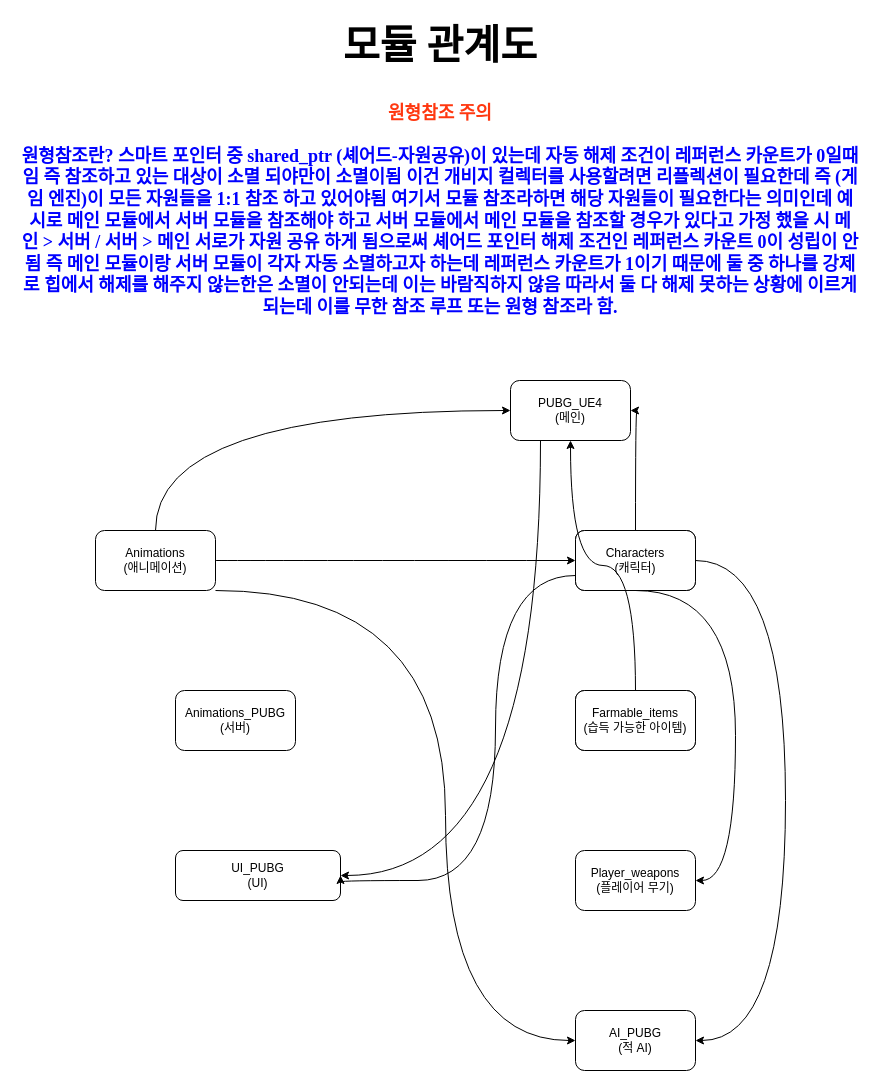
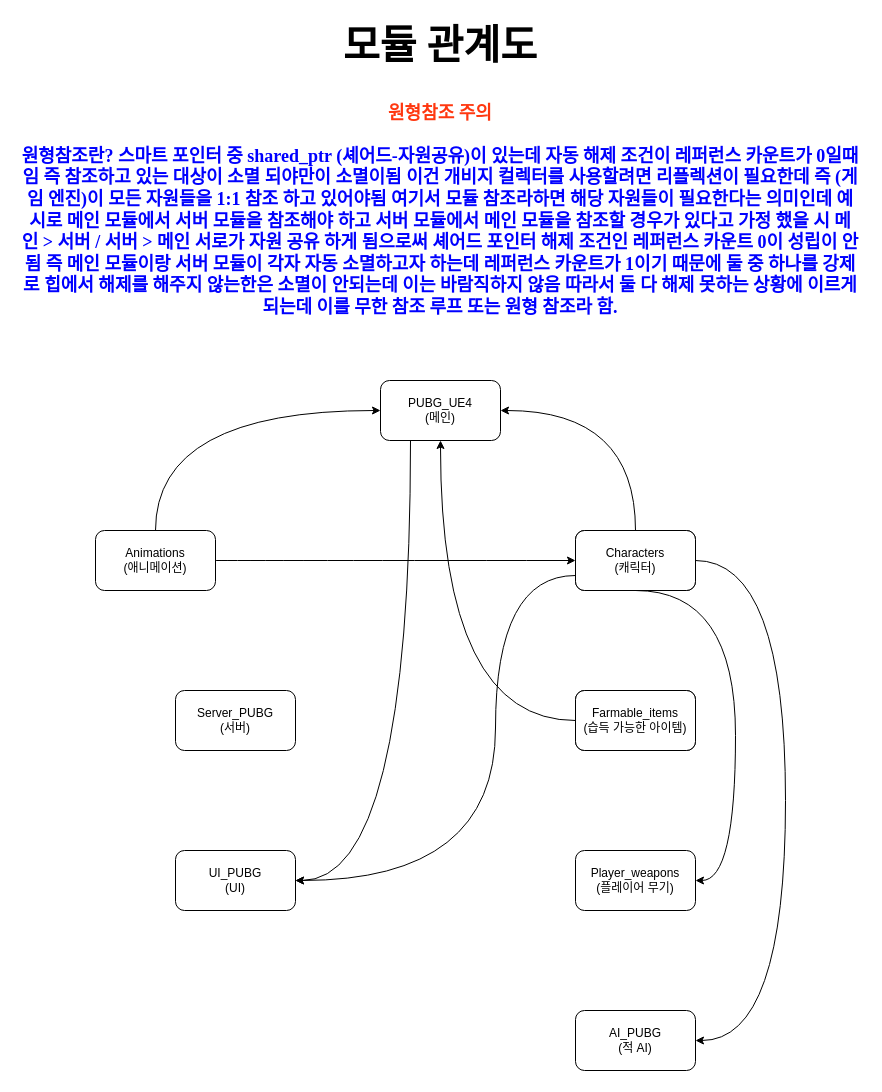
node "PUBG_UE4 (메인)": moved (571, 411) -> (441, 411)
node "Animations_PUBG (서버)": label "Animations_PUBG (서버)" -> "Server_PUBG (서버)"
edge "Animations (애니메이션)" -> "AI_PUBG (적 AI)": removed
node "UI_PUBG (UI)": size 165x50 -> 120x60
